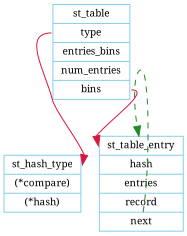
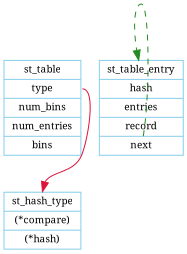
node "st_table": text "entries_bins" -> "num_bins"
edge "st_table" -> "st_table_entry": removed
